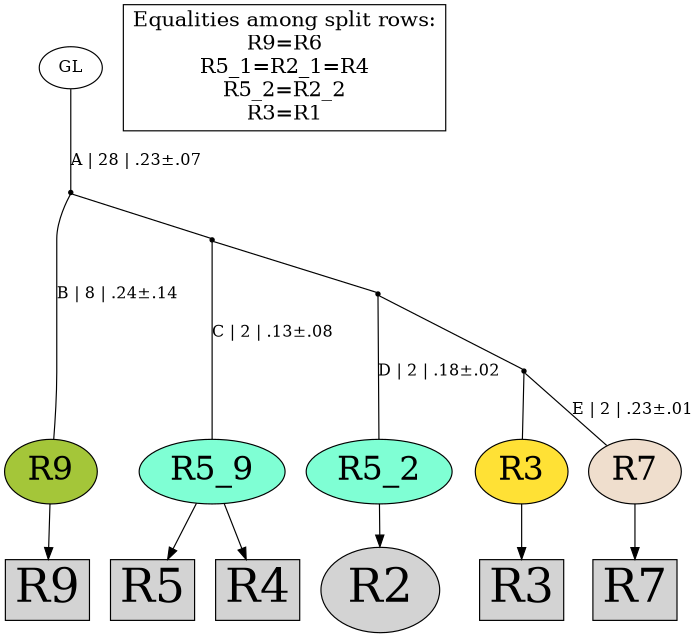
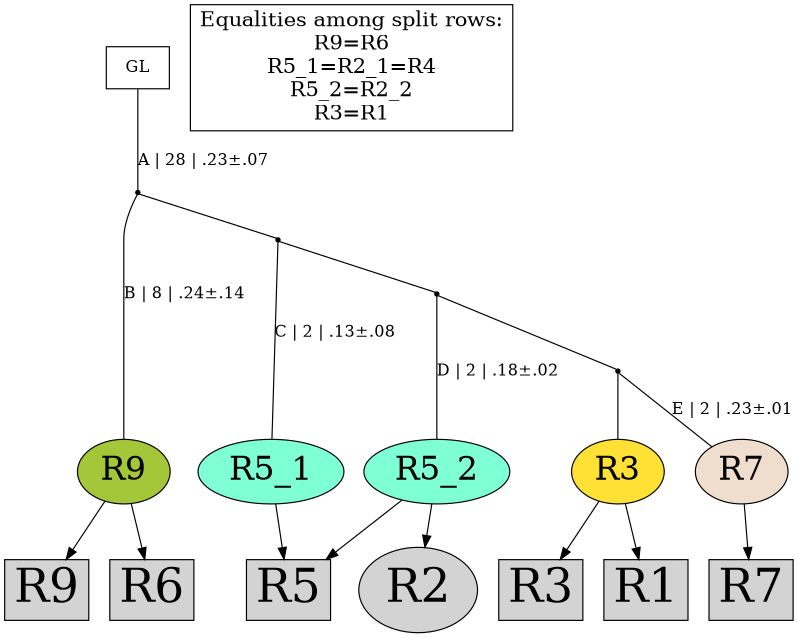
node "GL": shape ellipse -> box
node "R5_9": label "R5_9" -> "R5_1"
edge "R5_2" -> "R5": added
node "R6": added
node "R4": removed
node "R1": added
